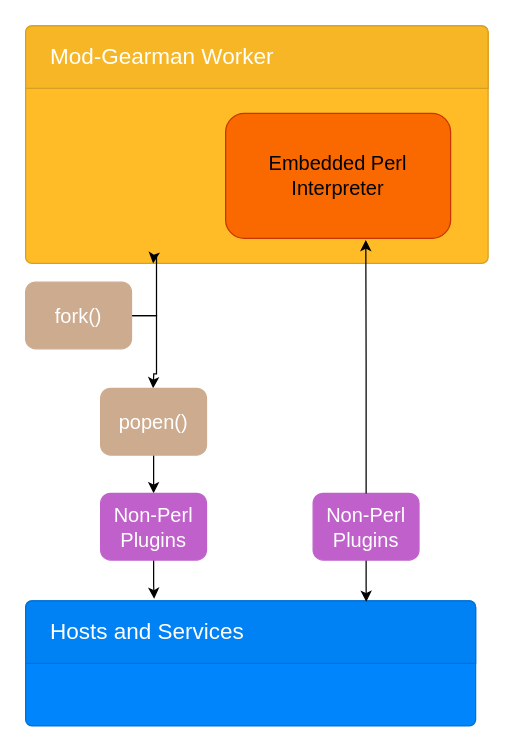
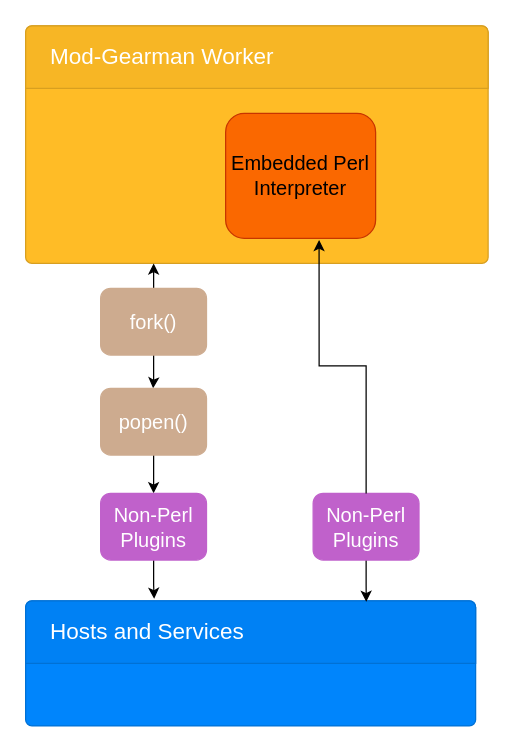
node "Embedded Perl Interpreter": size 225x125 -> 150x125
node "fork()": moved (79, 315) -> (154, 321)
